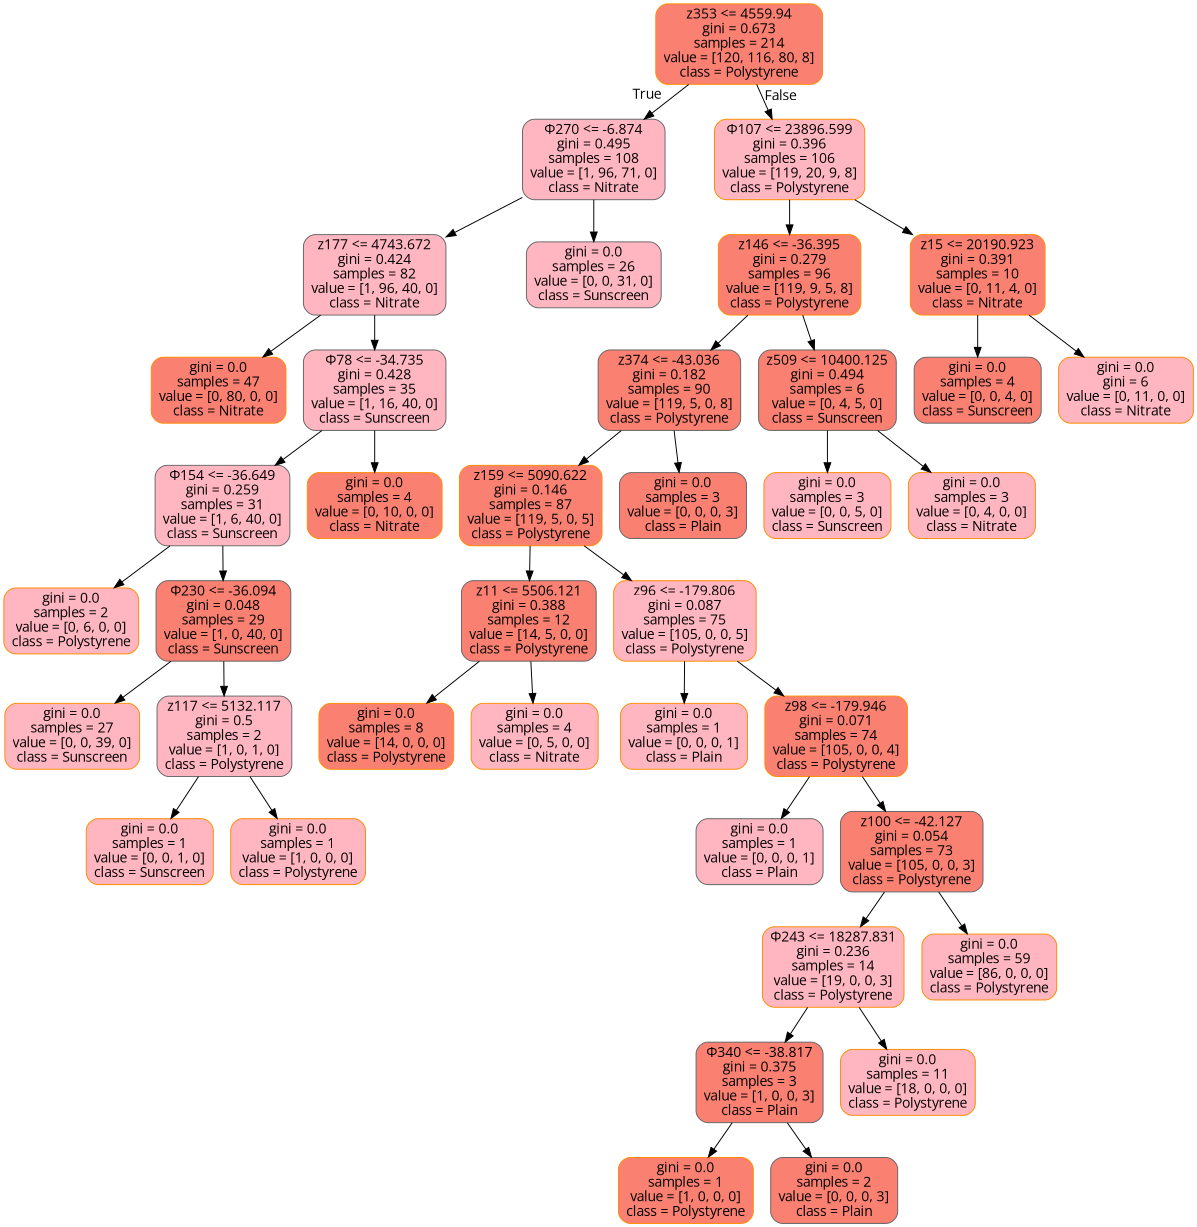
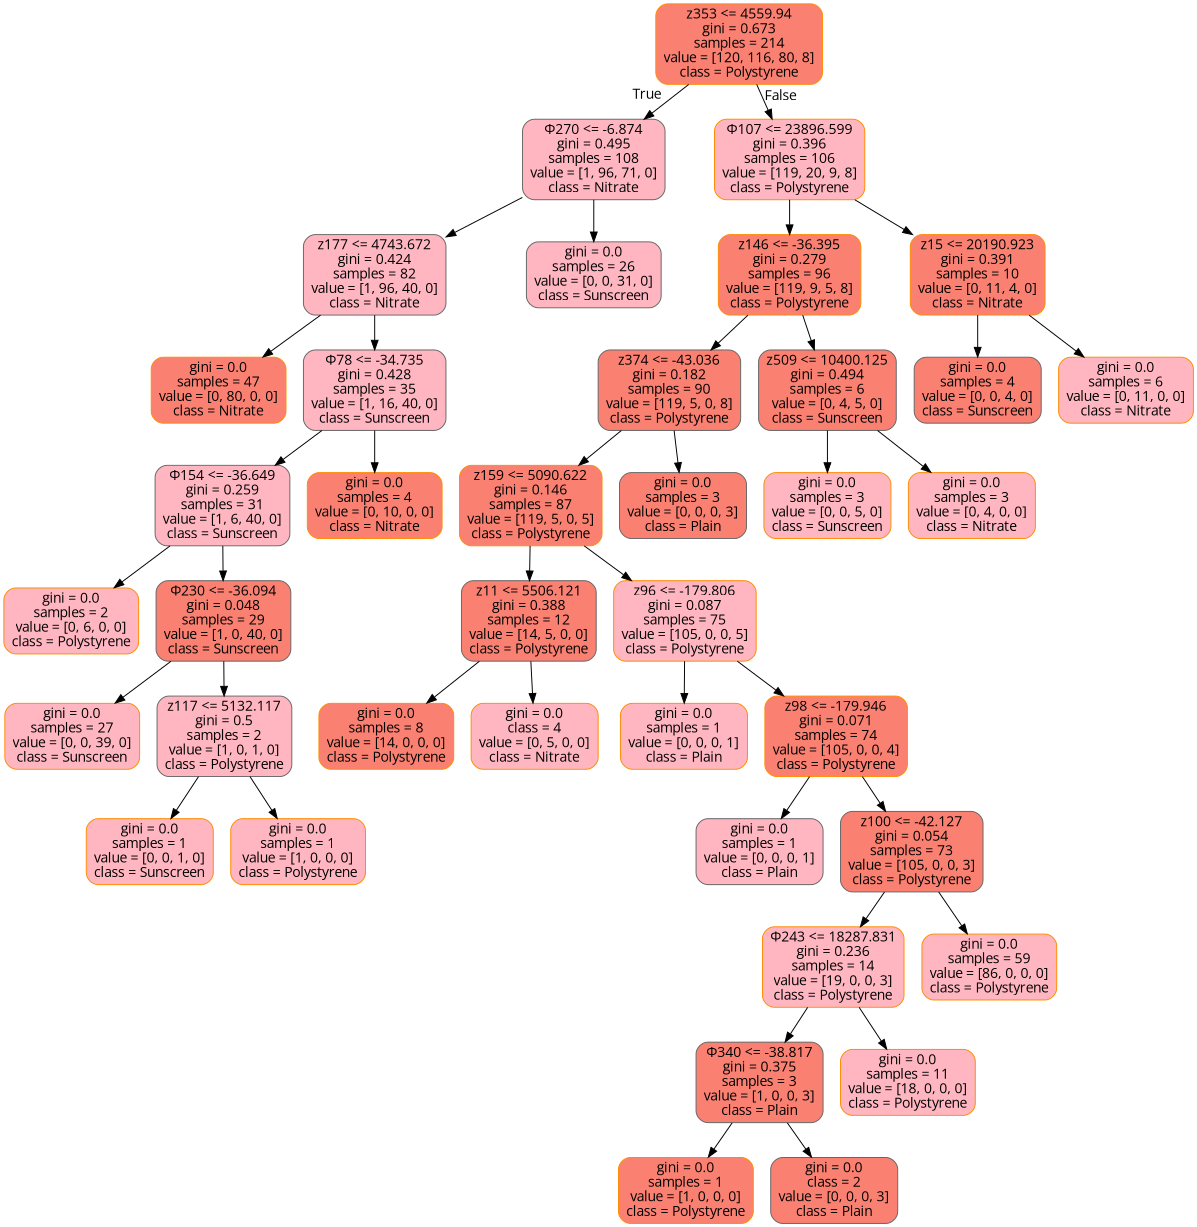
node "gini = 0.0 gini = 6 value = [0, 11, 0, 0] class = Nitrate": label "gini = 0.0 gini = 6 value = [0, 11, 0, 0] class = Nitrate" -> "gini = 0.0 samples = 6 value = [0, 11, 0, 0] class = Nitrate"
node "gini = 0.0 samples = 4 value = [0, 5, 0, 0] class = Nitrate": label "gini = 0.0 samples = 4 value = [0, 5, 0, 0] class = Nitrate" -> "gini = 0.0 class = 4 value = [0, 5, 0, 0] class = Nitrate"
node "gini = 0.0 samples = 2 value = [0, 0, 0, 3] class = Plain": label "gini = 0.0 samples = 2 value = [0, 0, 0, 3] class = Plain" -> "gini = 0.0 class = 2 value = [0, 0, 0, 3] class = Plain"
